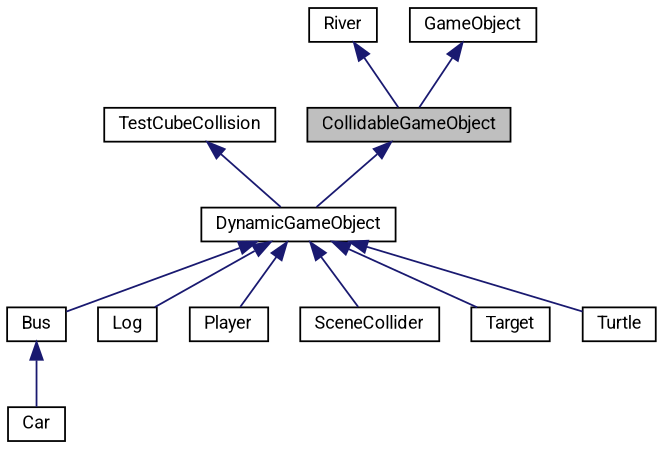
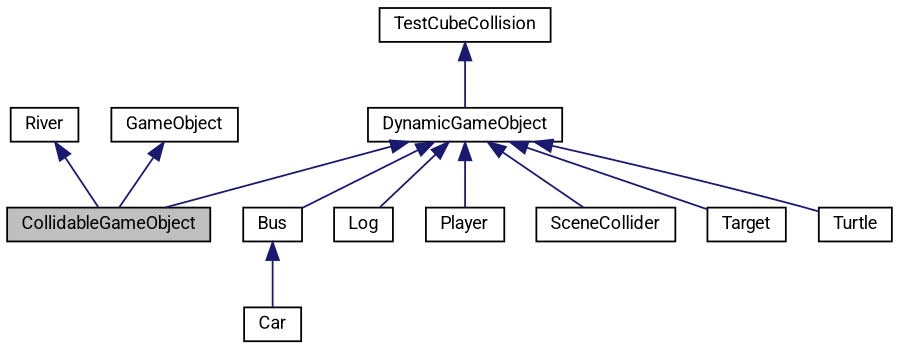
edge "DynamicGameObject" -> "CollidableGameObject": reversed
